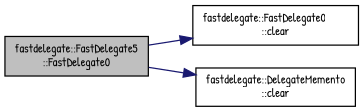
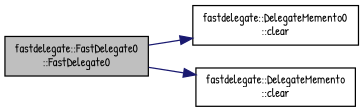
node "fastdelegate::FastDelegate0 ::clear": label "fastdelegate::FastDelegate0 ::clear" -> "fastdelegate::DelegateMemento0 ::clear"
node "fastdelegate::FastDelegate5 ::FastDelegate0": label "fastdelegate::FastDelegate5 ::FastDelegate0" -> "fastdelegate::FastDelegate0 ::FastDelegate0"
